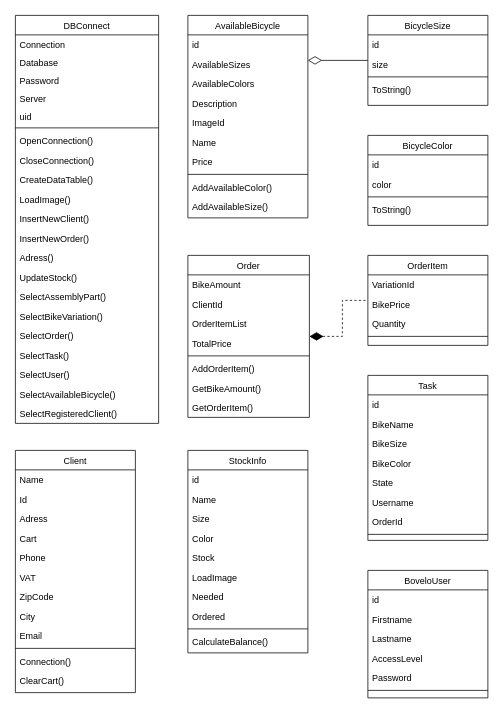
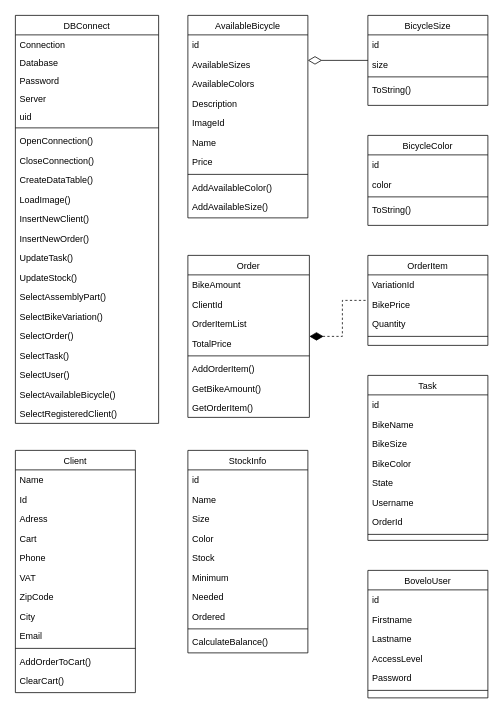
node "Adress()": label "Adress()" -> "UpdateTask()"
node "LoadImage": label "LoadImage" -> "Minimum"
node "Connection()": label "Connection()" -> "AddOrderToCart()"
